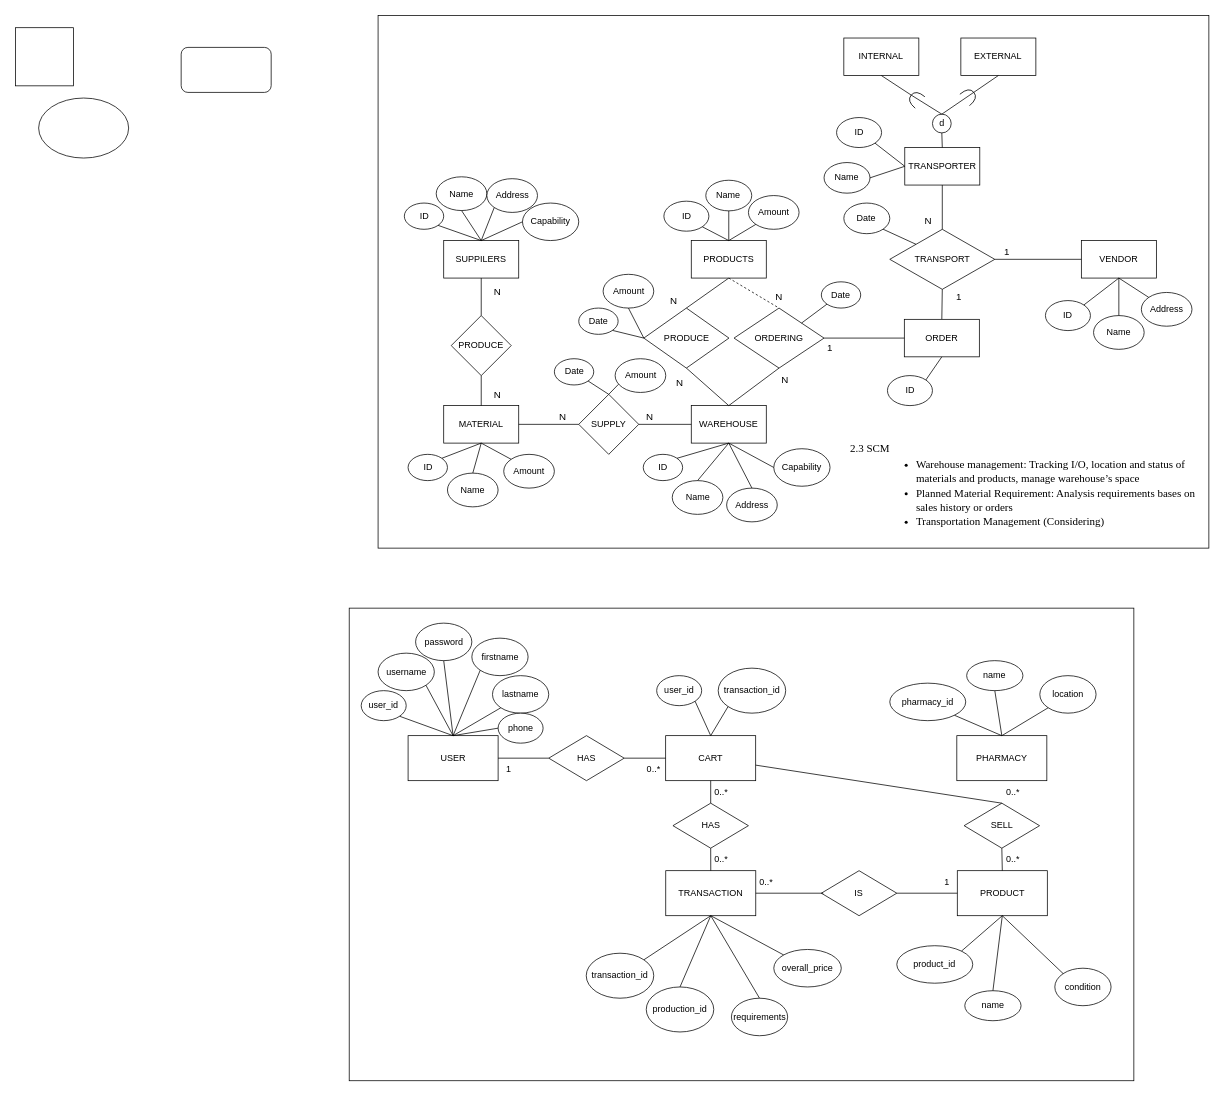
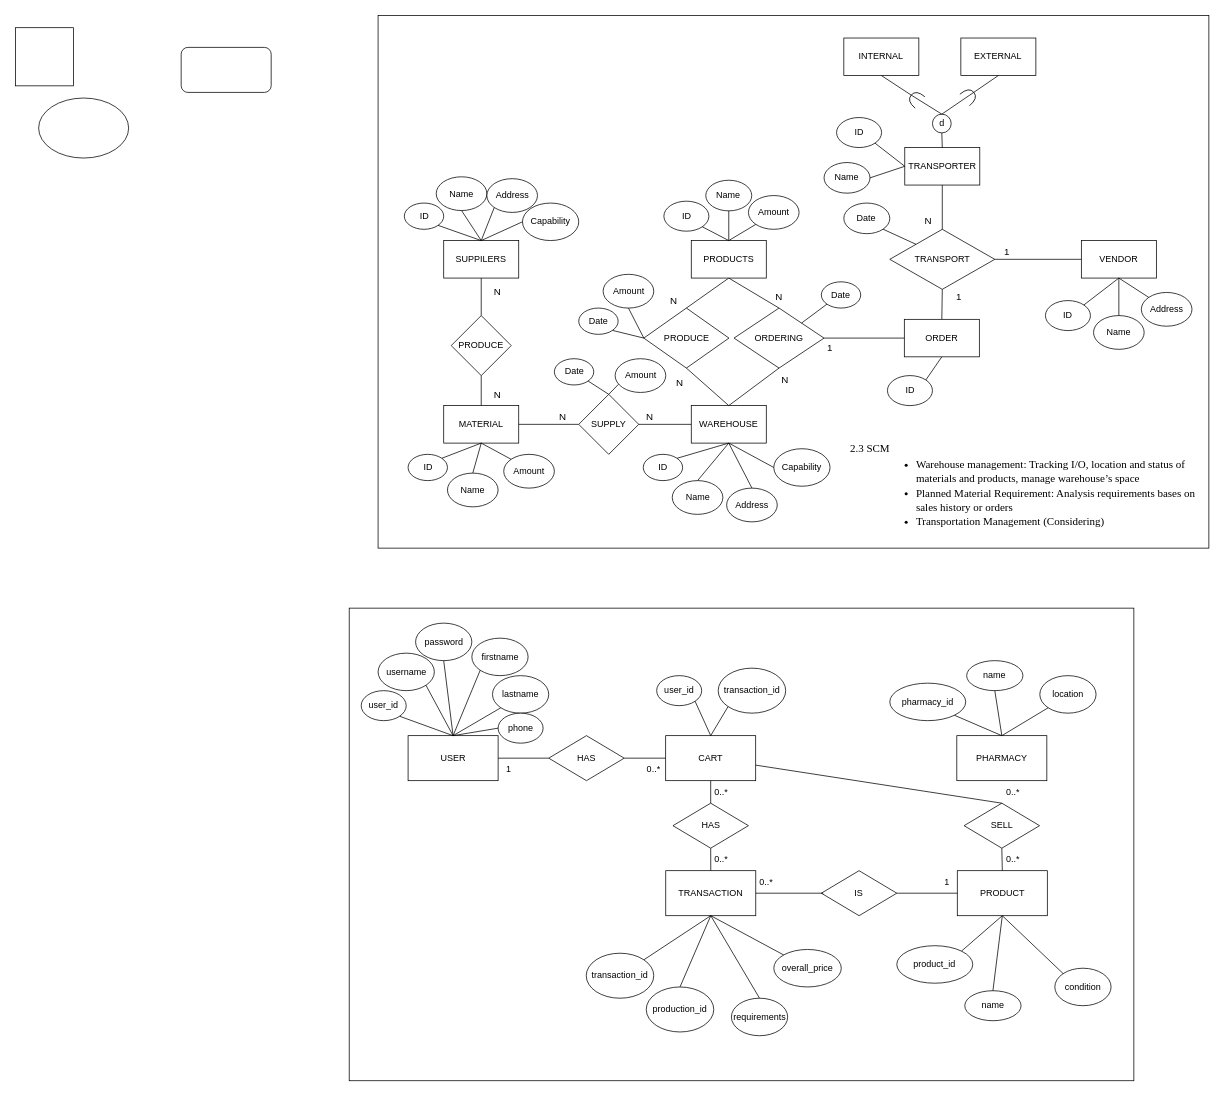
edge "PRODUCTS" -- "ORDERING": style dashed -> solid
